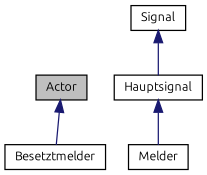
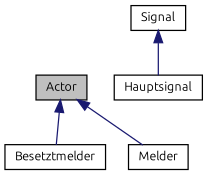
edge "Melder" -> "Hauptsignal": now "Melder" -> "Actor"
